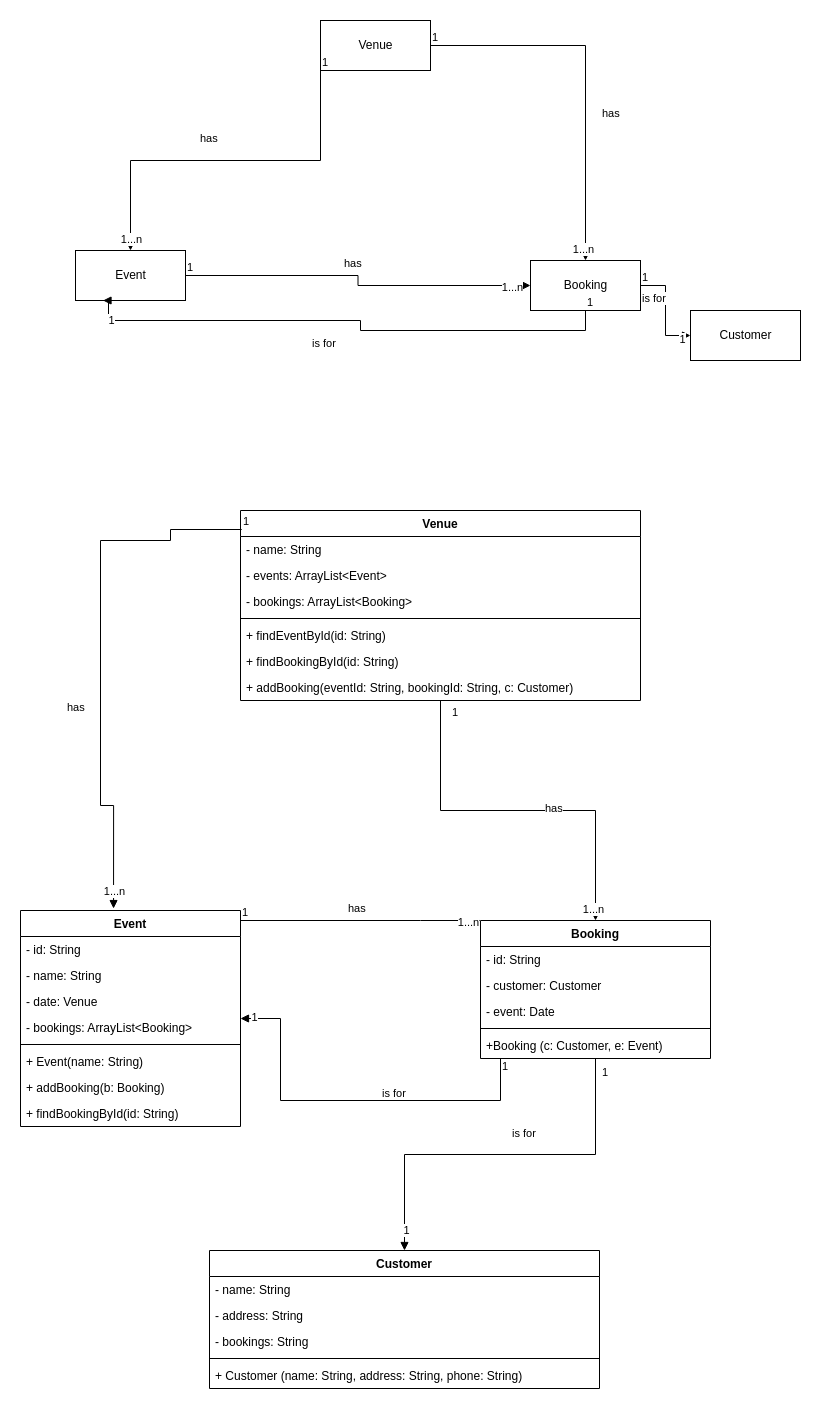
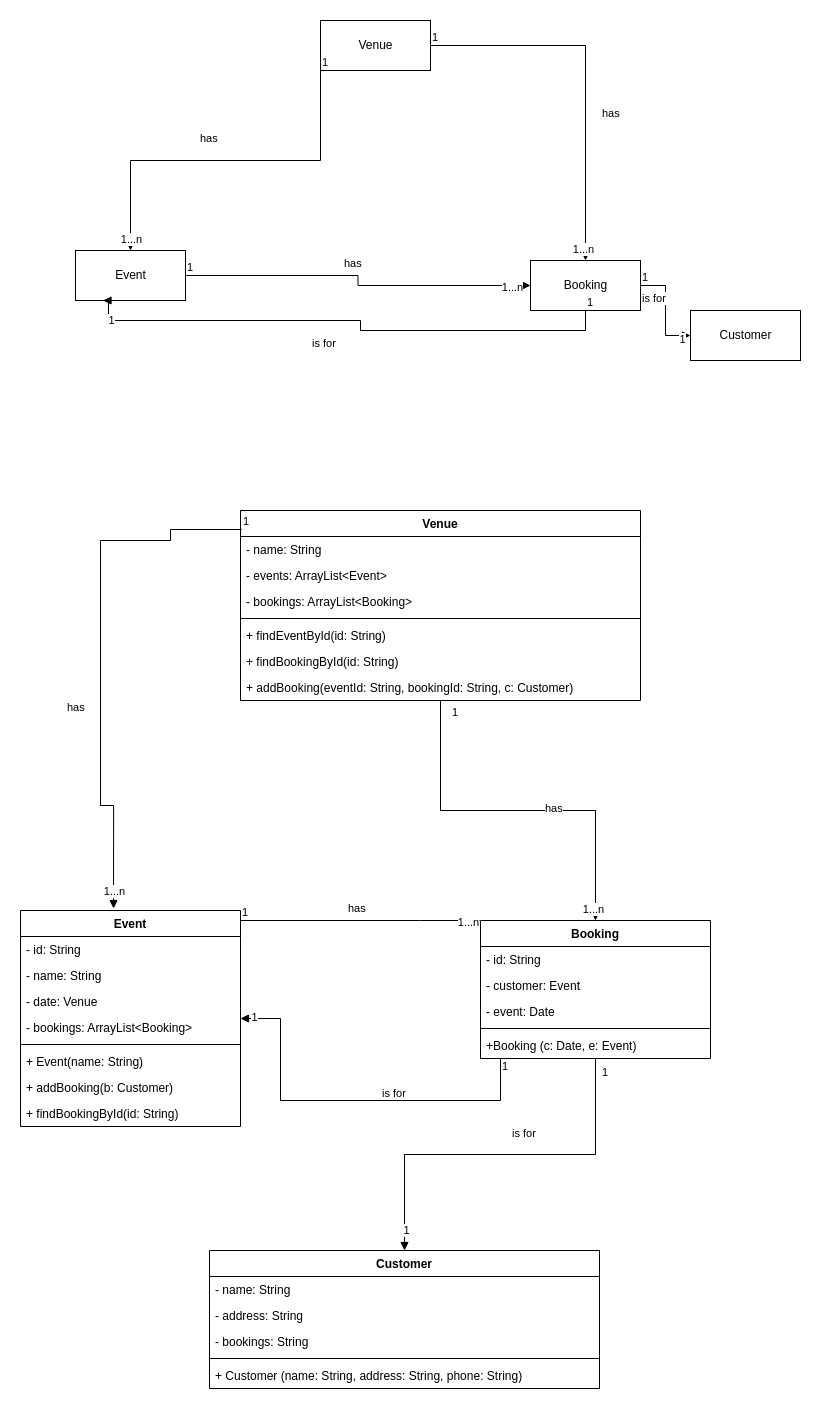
node "- customer: Customer": label "- customer: Customer" -> "- customer: Event"
node "+Booking (c: Customer, e: Event)": label "+Booking (c: Customer, e: Event)" -> "+Booking (c: Date, e: Event)"
node "+ addBooking(b: Booking)": label "+ addBooking(b: Booking)" -> "+ addBooking(b: Customer)"
